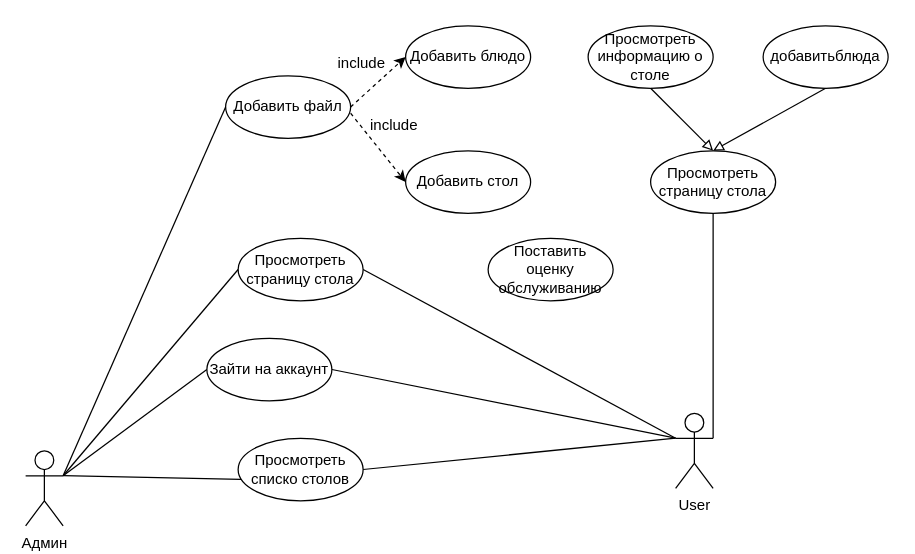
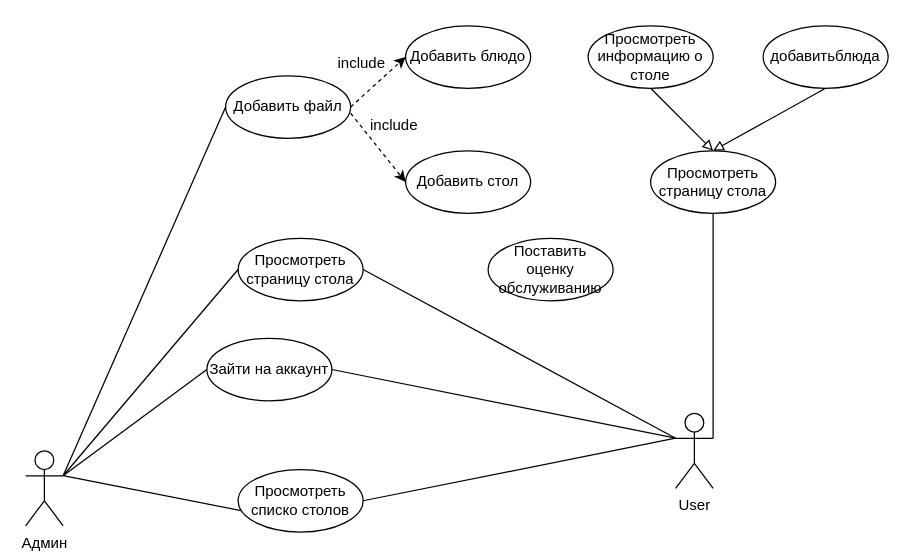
node "Просмотреть списко столов": moved (301, 469) -> (301, 501)
